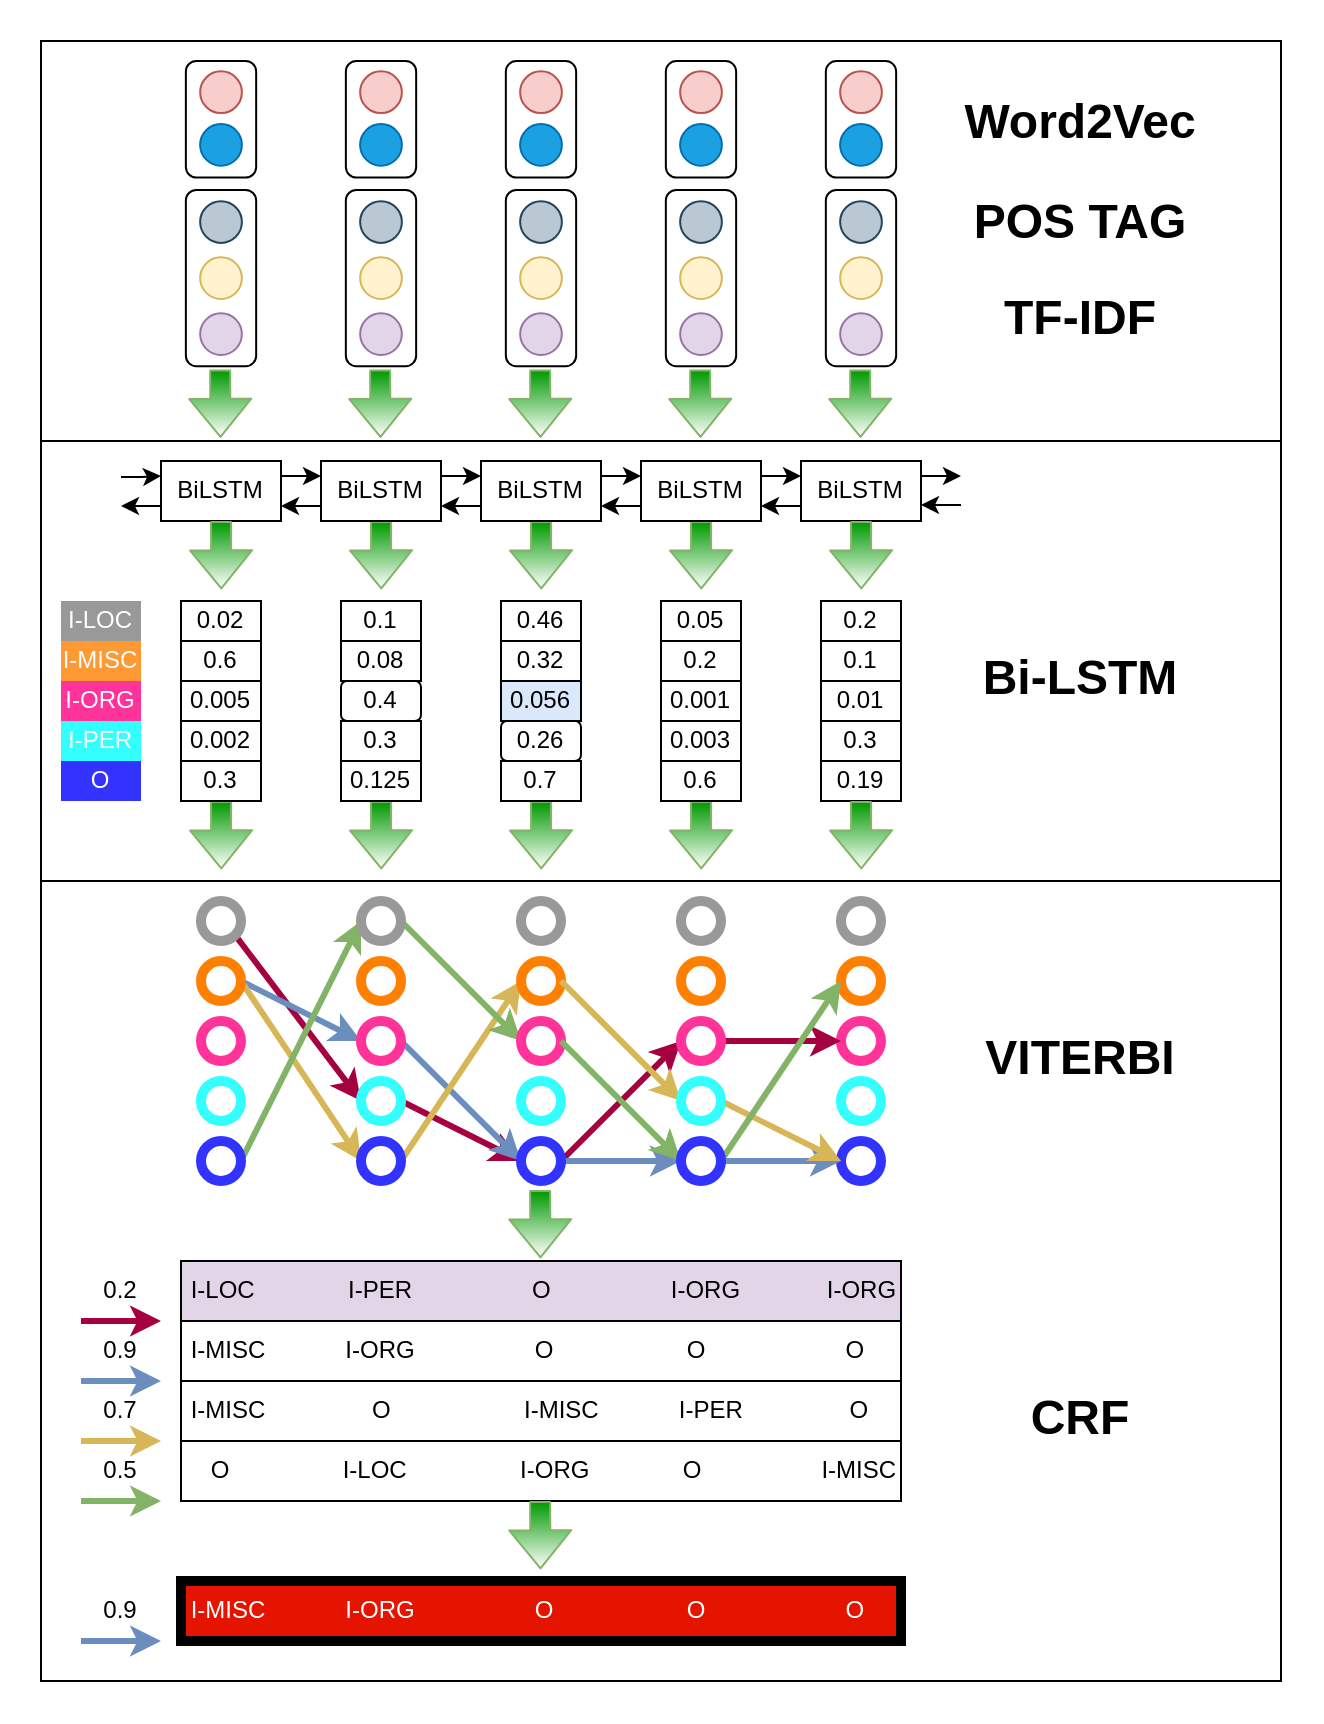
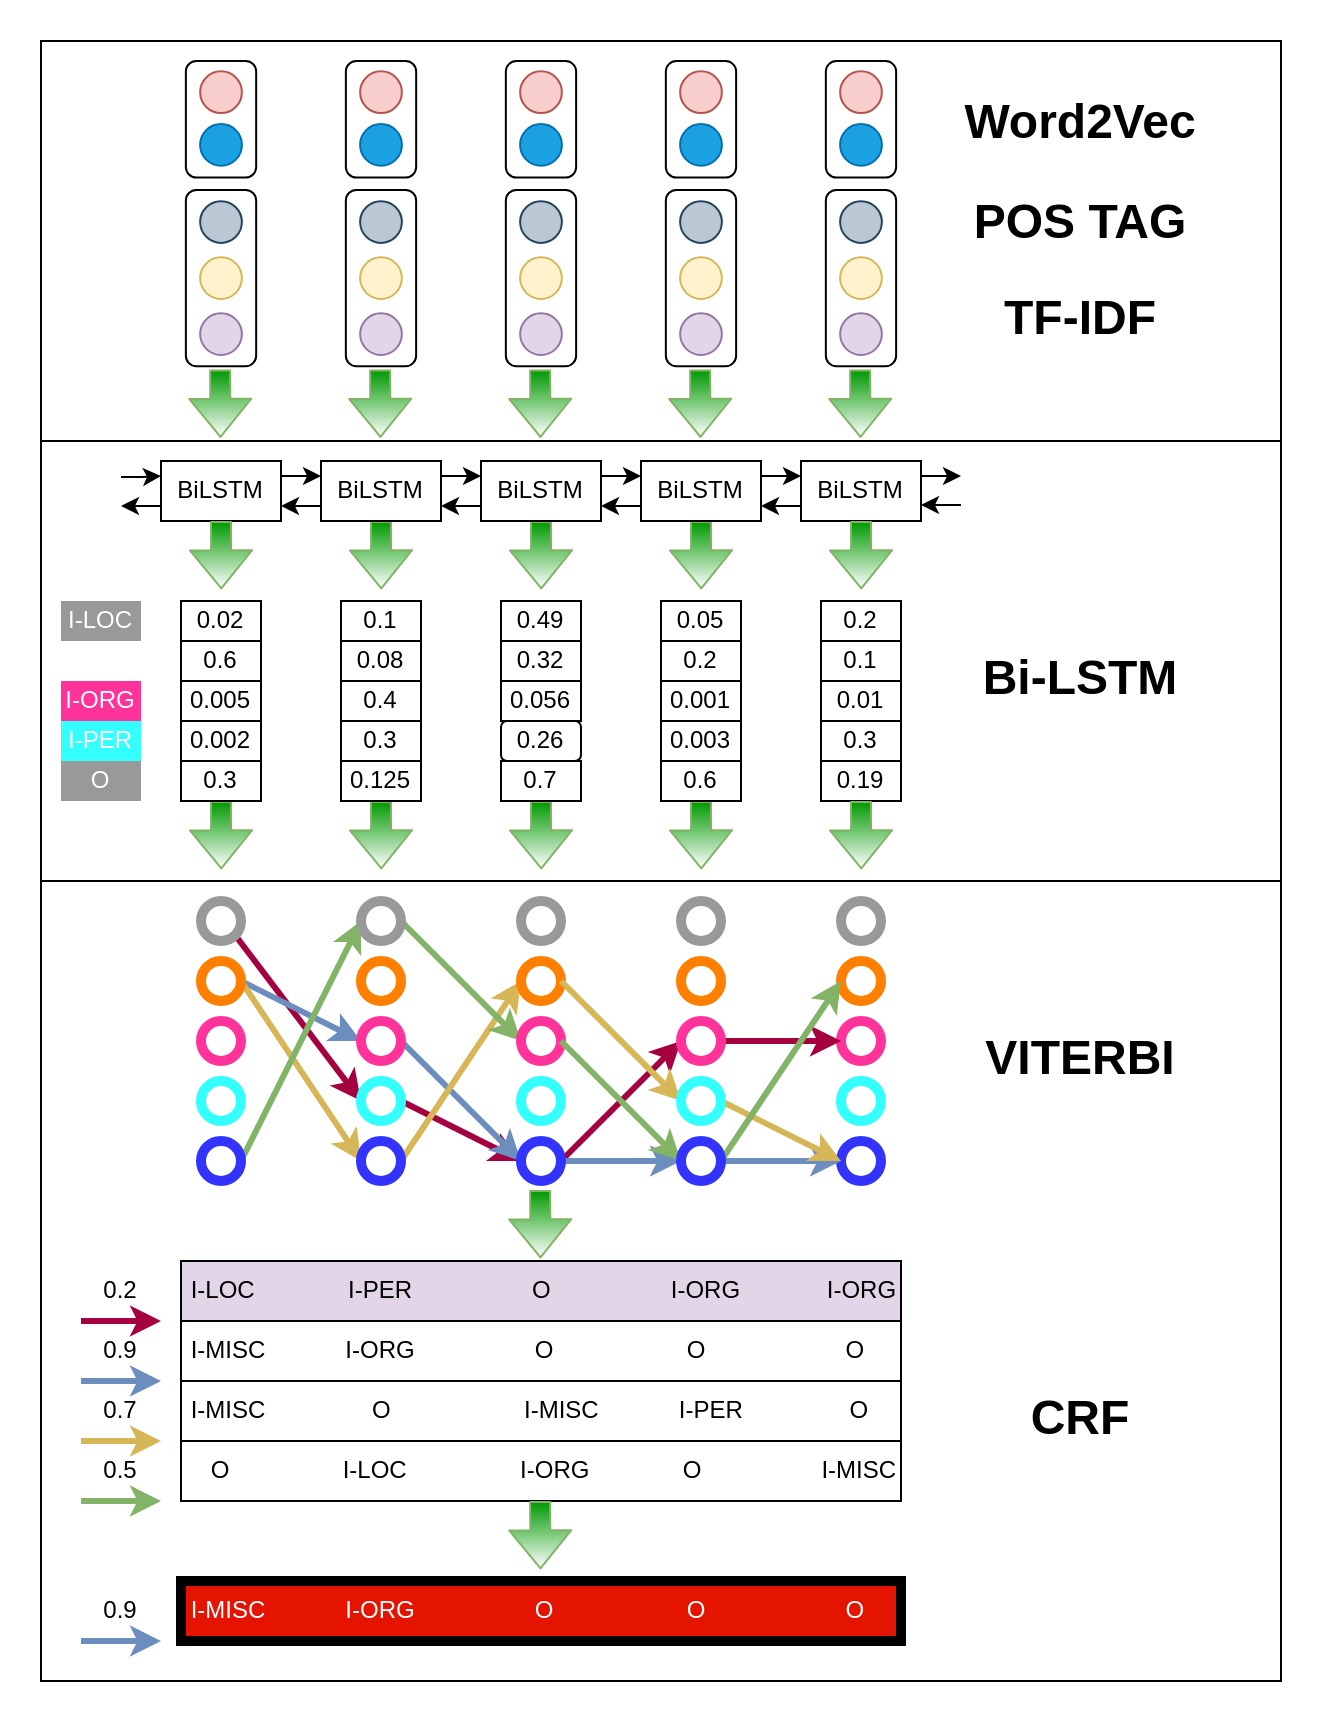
node "0.46": label "0.46" -> "0.49"
node "I-MISC": removed
node "0.4": shape rounded rectangle -> rectangle
node "0.056": fillcolor #dae8fc -> #ffffff
node "O": fillcolor #3333ff -> #999999
